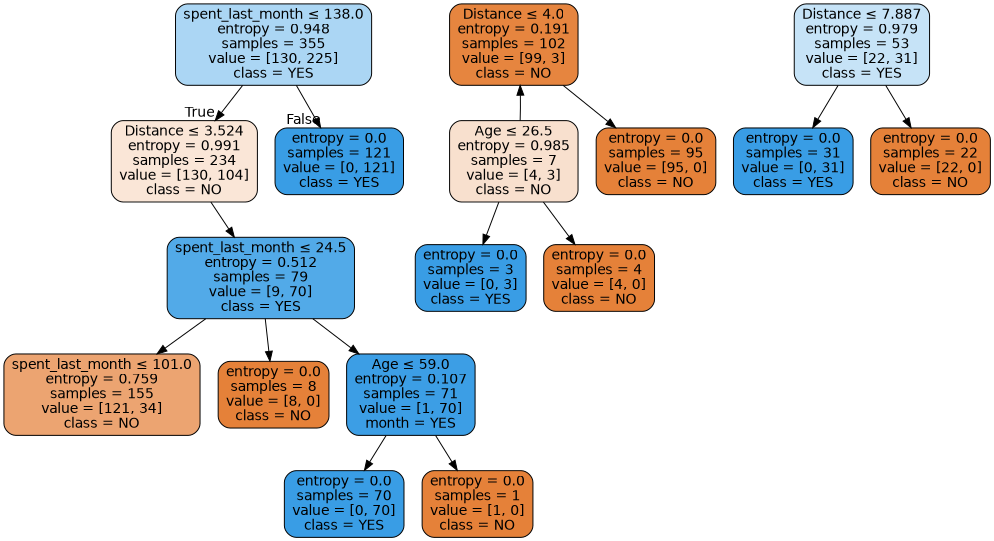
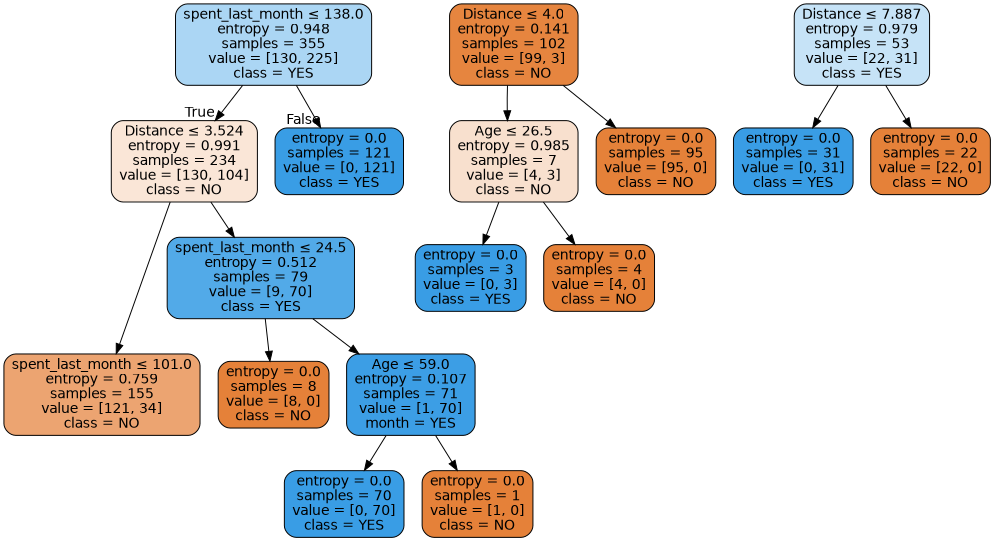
node "Distance ≤ 4.0": text "entropy = 0.191" -> "entropy = 0.141"
edge "Age ≤ 26.5" -> "Distance ≤ 4.0": reversed
edge "spent_last_month ≤ 24.5" -> "spent_last_month ≤ 101.0": now "Distance ≤ 3.524" -> "spent_last_month ≤ 101.0"
